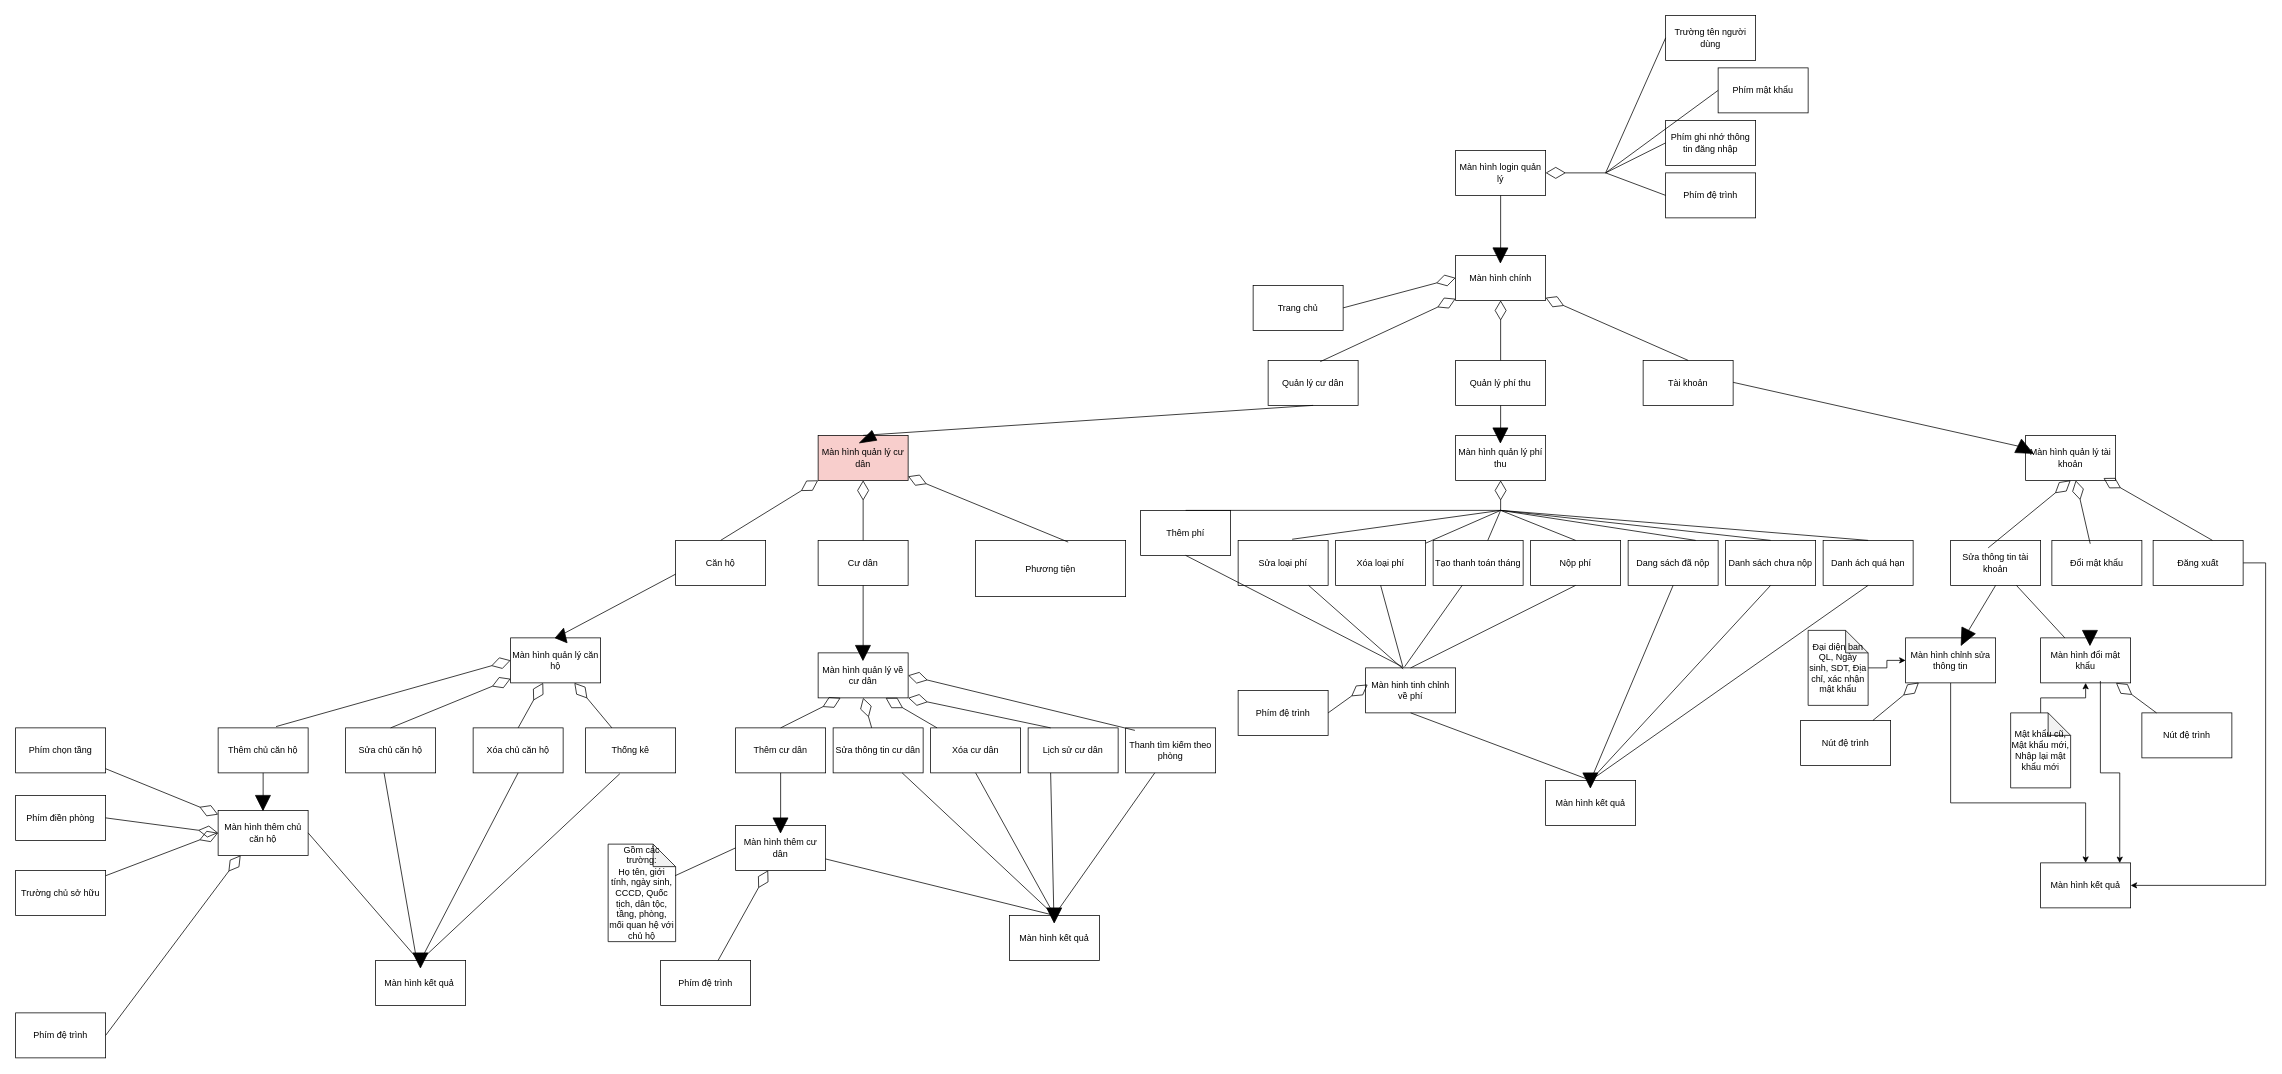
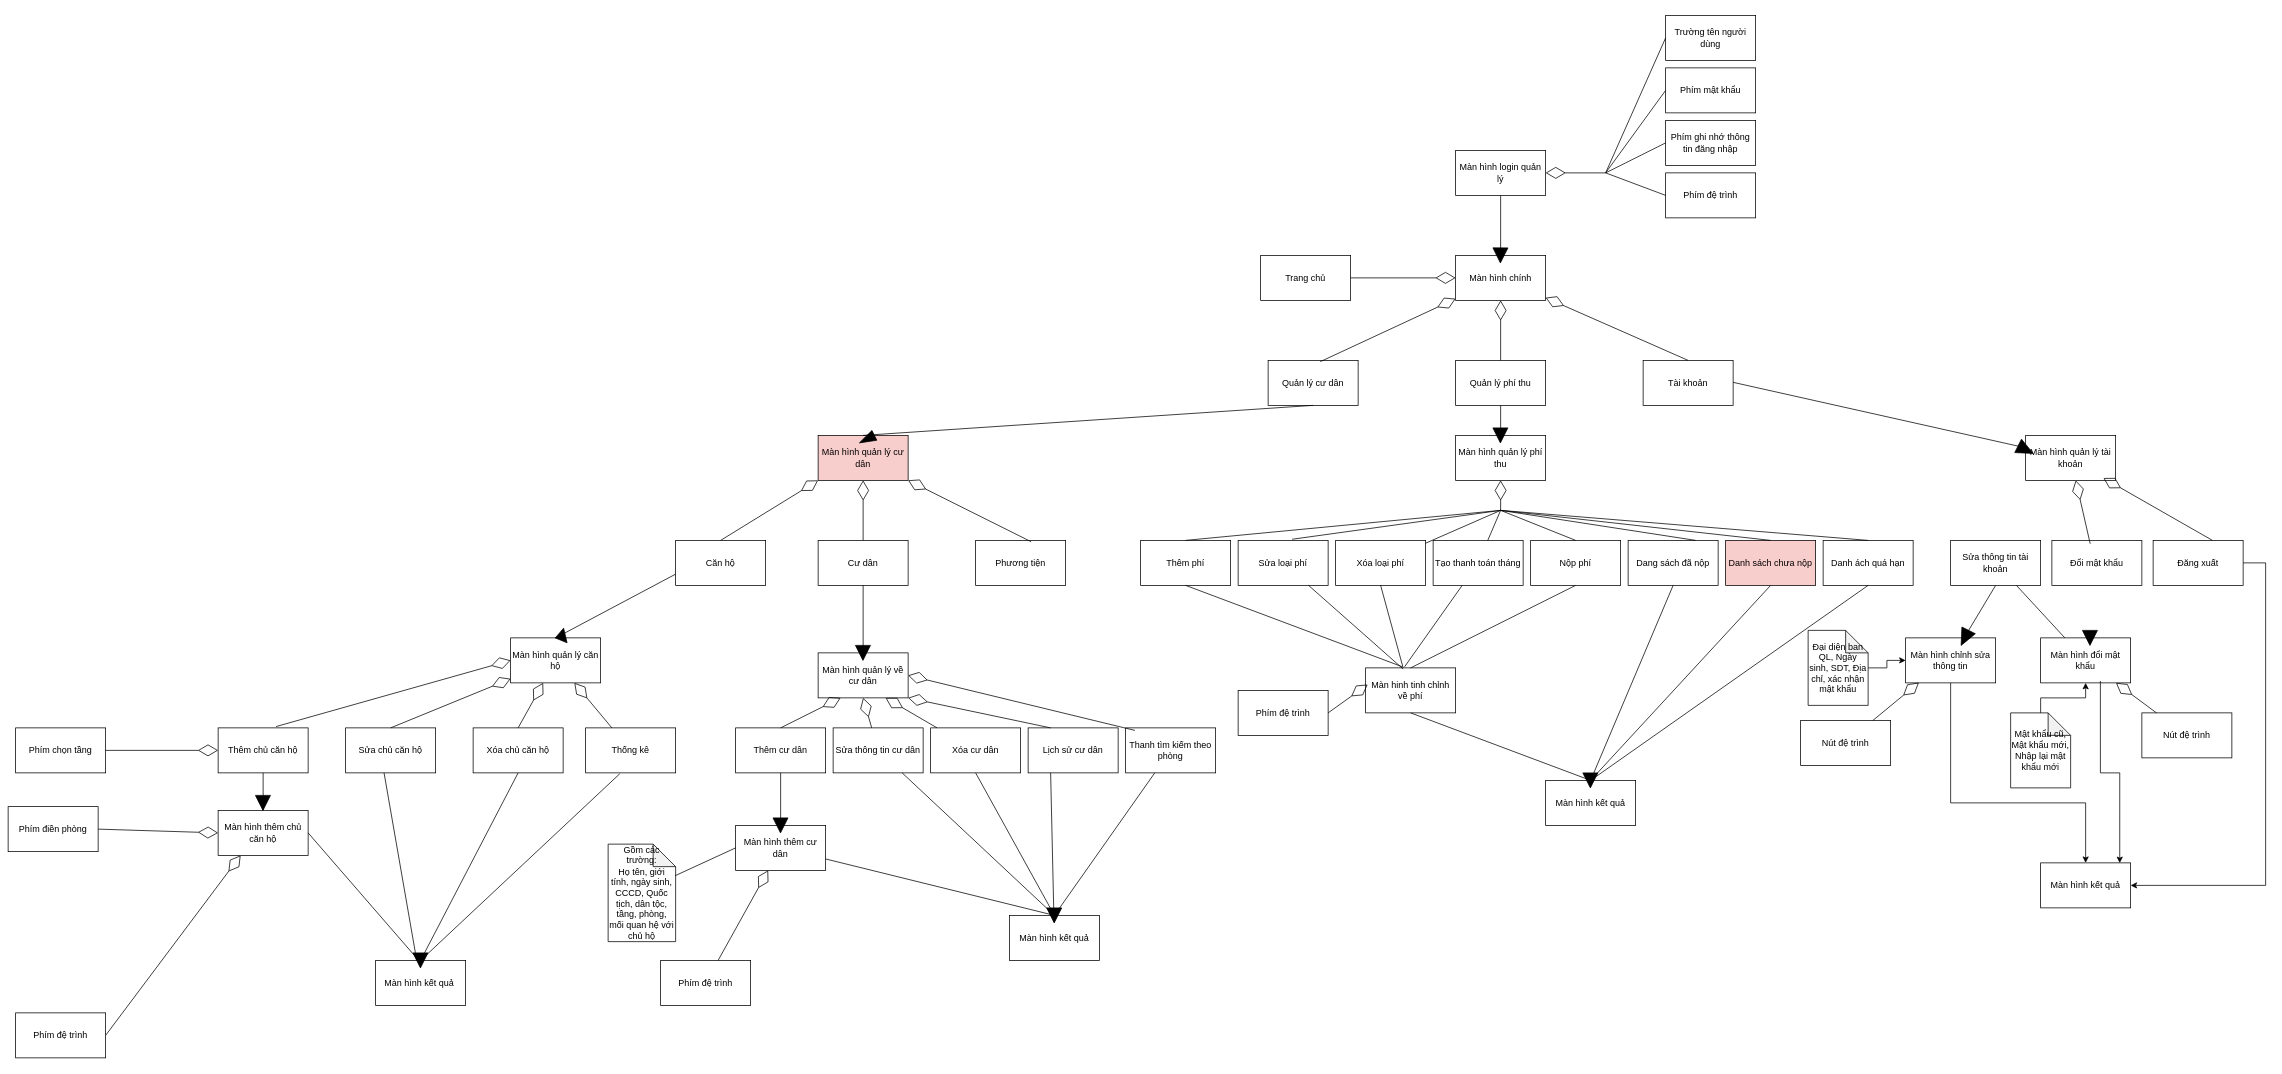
node "Phím mật khẩu": moved (1763, 90) -> (1710, 90)
node "Trang chủ": moved (1298, 308) -> (1305, 278)
edge "Sửa thông tin tài khoản" -> "Màn hình quản lý tài khoản": removed
node "Thêm phí": moved (1185, 533) -> (1185, 563)
node "Danh sách chưa nộp": fillcolor #ffffff -> #f8cecc
node "Phương tiện": size 150x56 -> 90x45
edge "Phím chọn tầng" -> "Màn hình thêm chủ căn hộ": now "Phím chọn tầng" -> "Thêm chủ căn hộ"
node "Phím điền phòng": moved (60, 818) -> (53, 829)
edge "Trường chủ sở hữu" -> "Màn hình thêm chủ căn hộ": removed
node "Trường chủ sở hữu": removed
